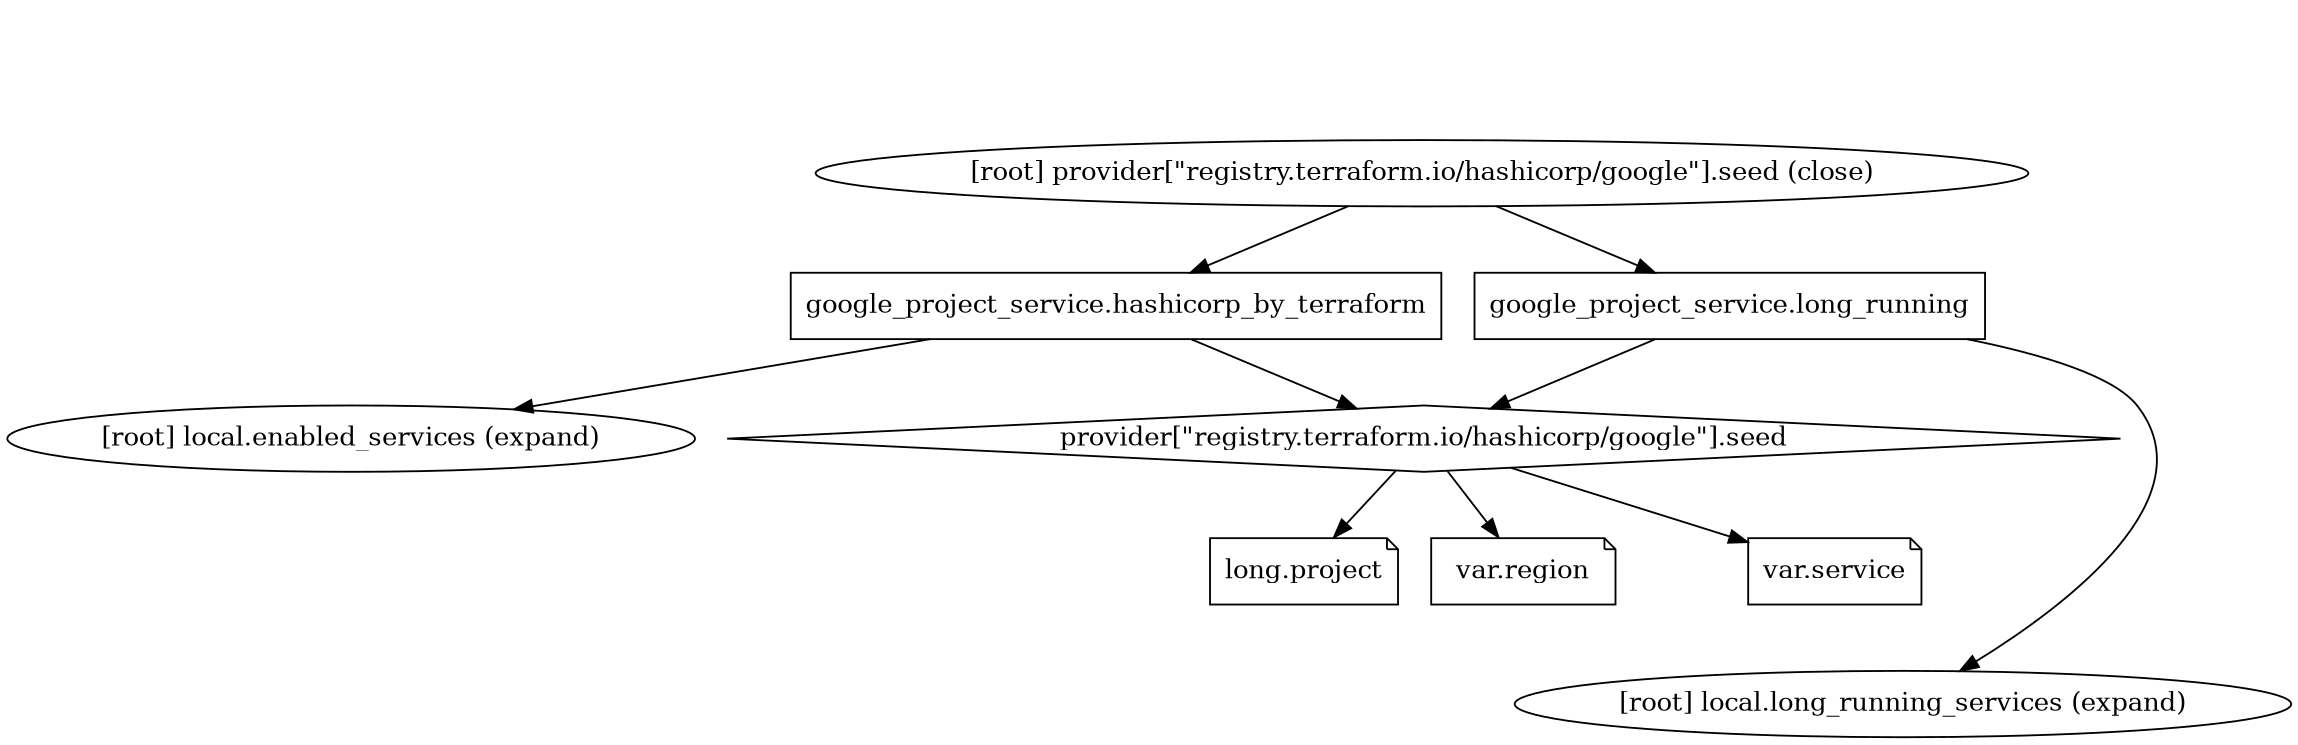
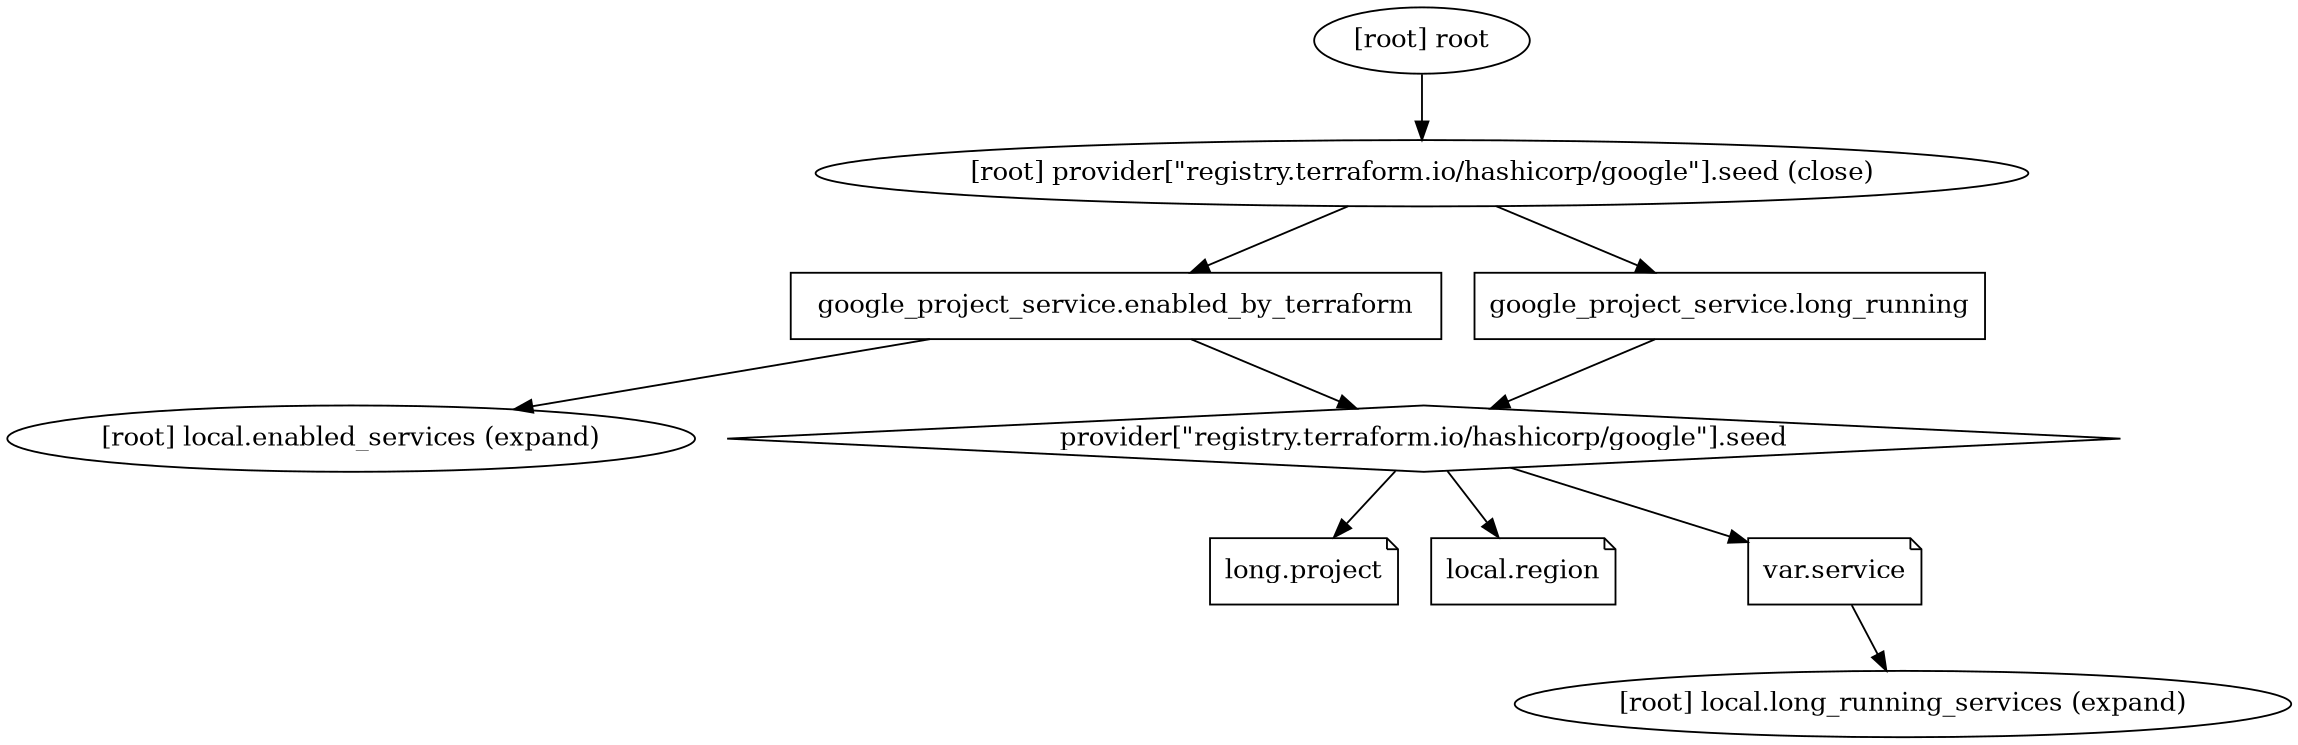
node "[root] root": added
node "google_project_service.hashicorp_by_terraform": label "google_project_service.hashicorp_by_terraform" -> "google_project_service.enabled_by_terraform"
edge "google_project_service.long_running" -> "[root] local.long_running_services (expand)": now "var.service" -> "[root] local.long_running_services (expand)"
node "var.region": label "var.region" -> "local.region"
